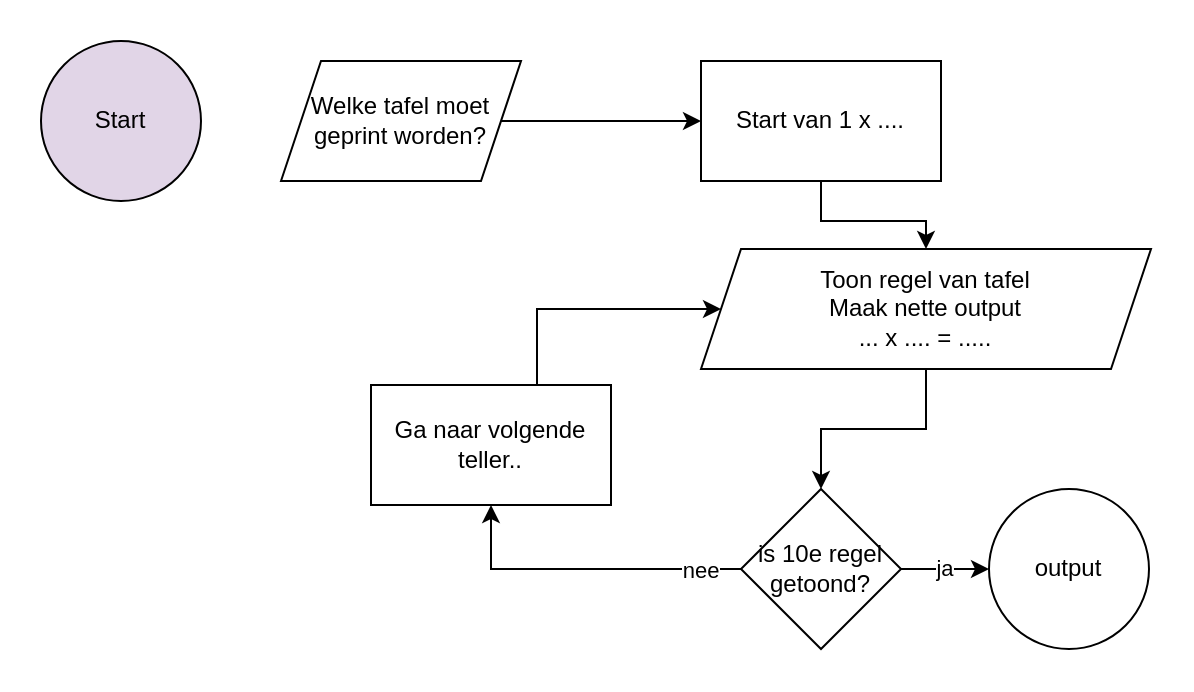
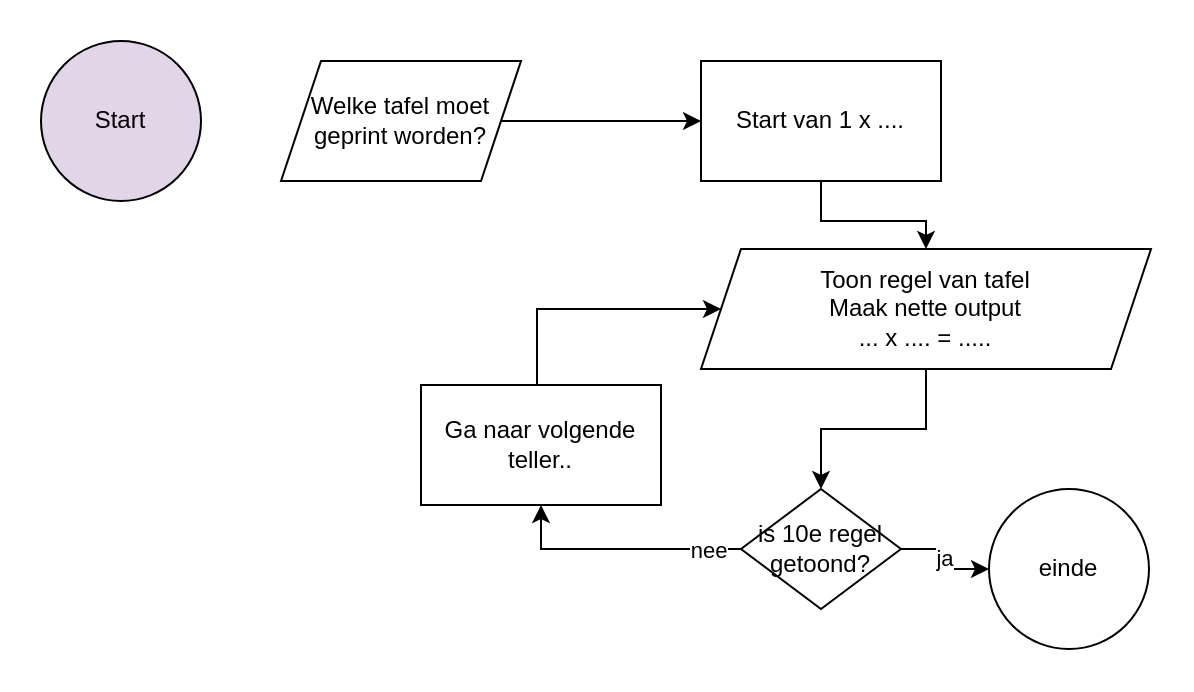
node "Ga naar volgende teller..": moved (491, 445) -> (541, 445)
node "is 10e regel getoond?": size 160x160 -> 160x120
node "output": label "output" -> "einde"
